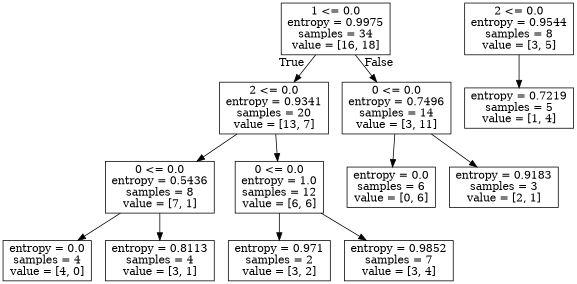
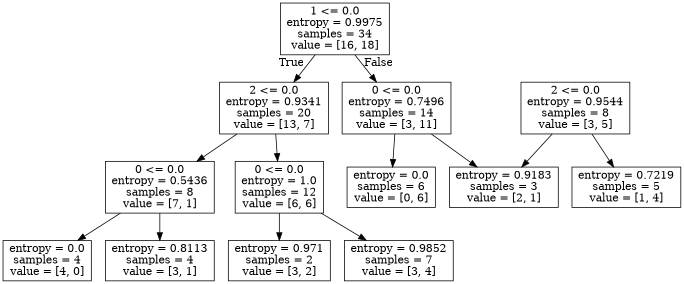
edge "2 <= 0.0 entropy = 0.9544 samples = 8 value = [3, 5]" -> "entropy = 0.9183 samples = 3 value = [2, 1]": added
